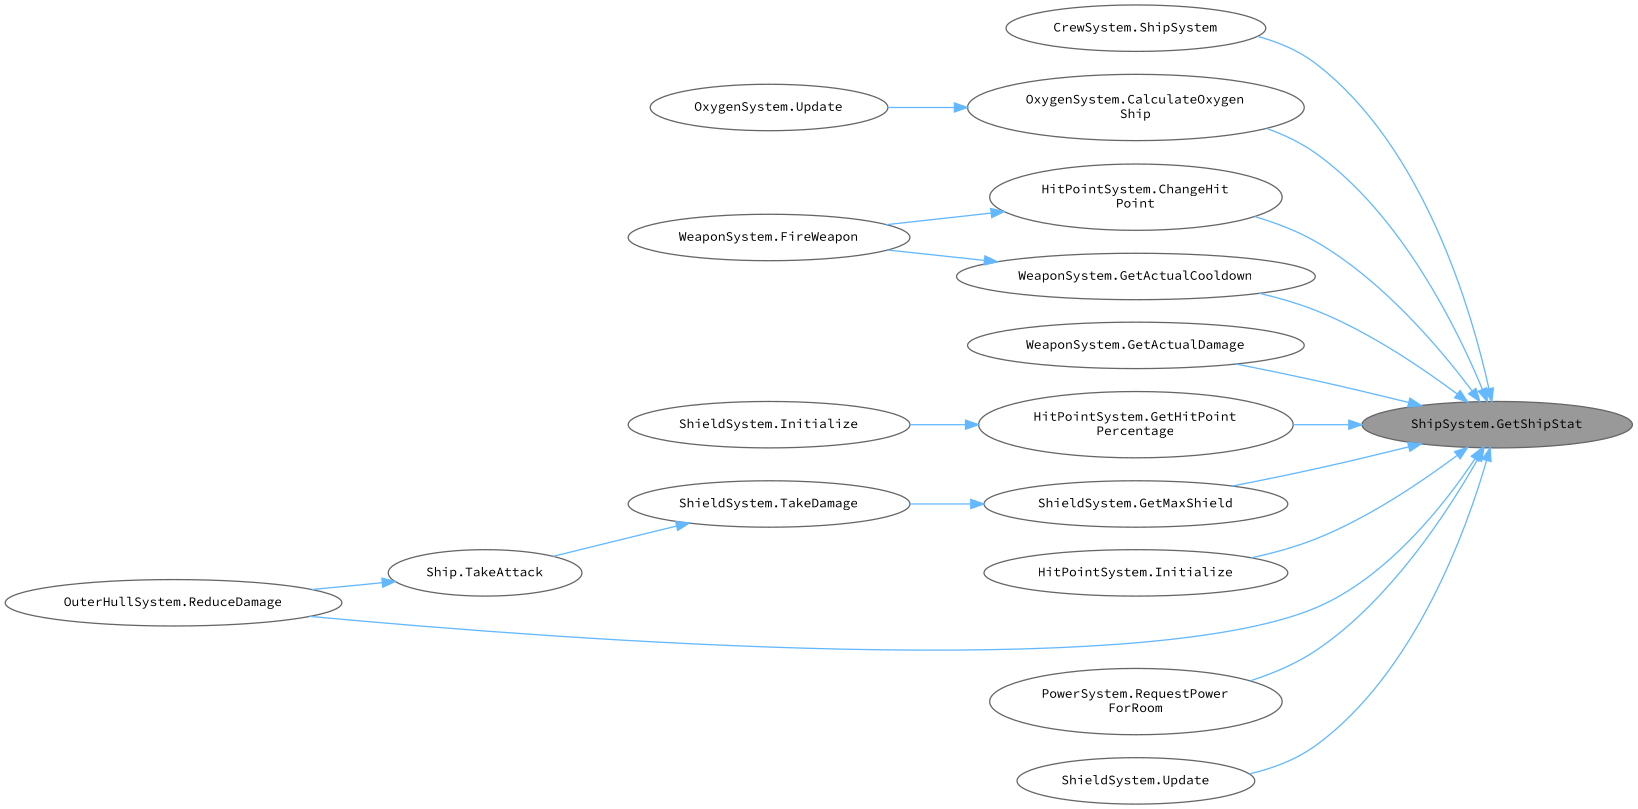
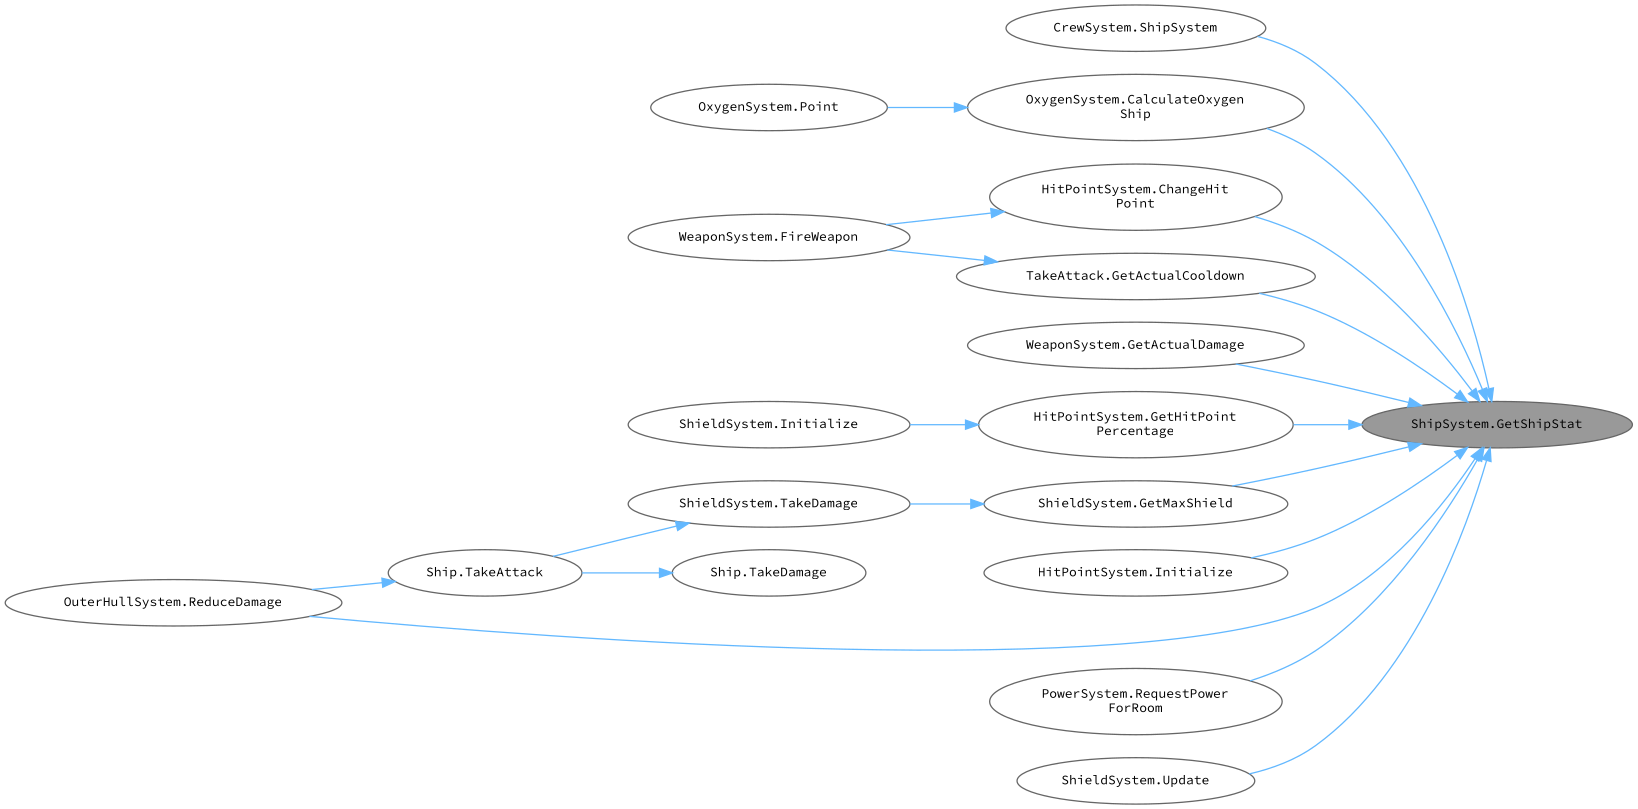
node "OxygenSystem.Update": label "OxygenSystem.Update" -> "OxygenSystem.Point"
node "WeaponSystem.GetActualCooldown": label "WeaponSystem.GetActualCooldown" -> "TakeAttack.GetActualCooldown"
node "Ship.TakeDamage": added
